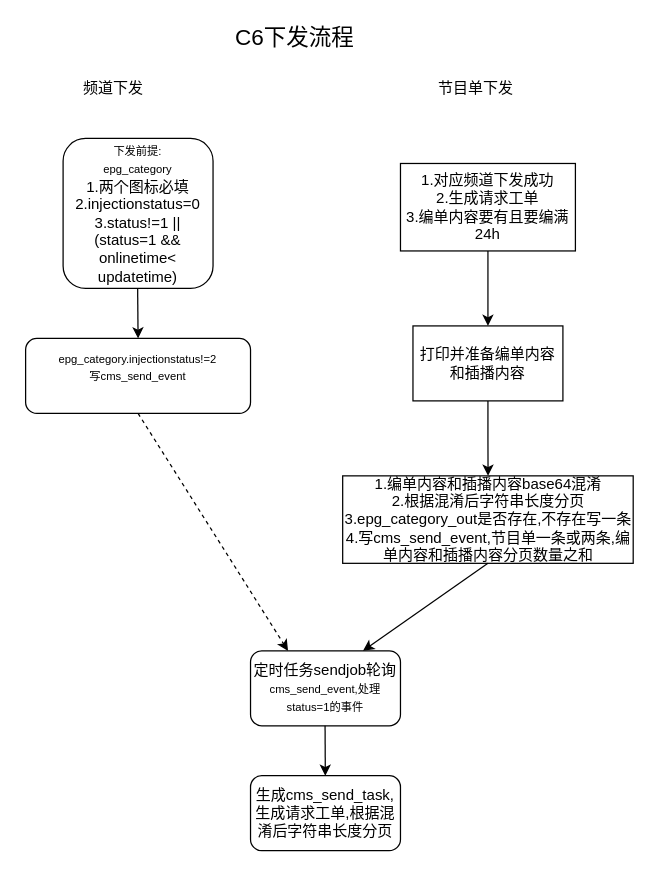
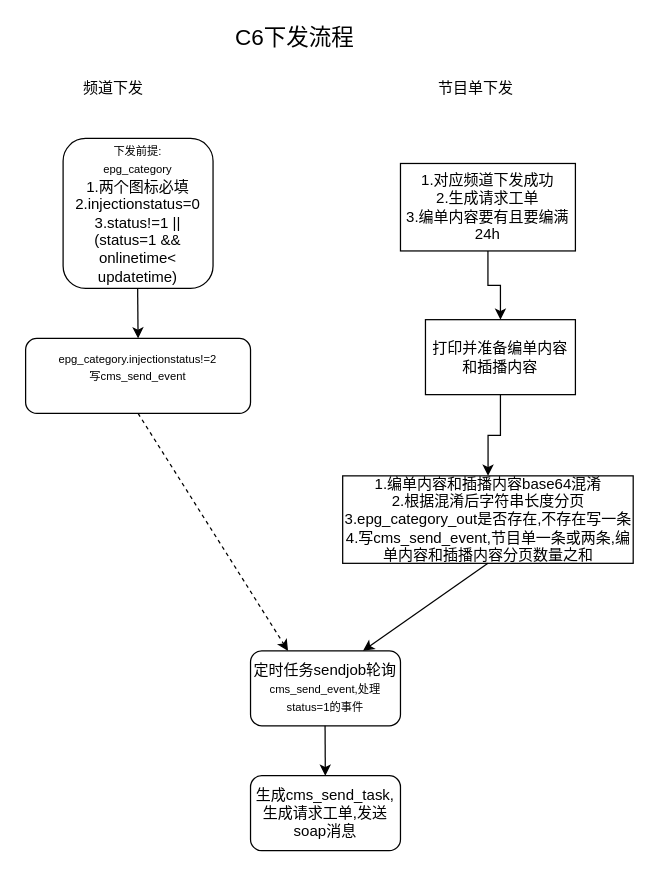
node "打印并准备编单内容和插播内容": moved (488, 363) -> (501, 357)
node "生成cms_send_task,生成请求工单,根据混淆后字符串长度分页": label "生成cms_send_task,生成请求工单,根据混淆后字符串长度分页" -> "生成cms_send_task,生成请求工单,发送soap消息"
